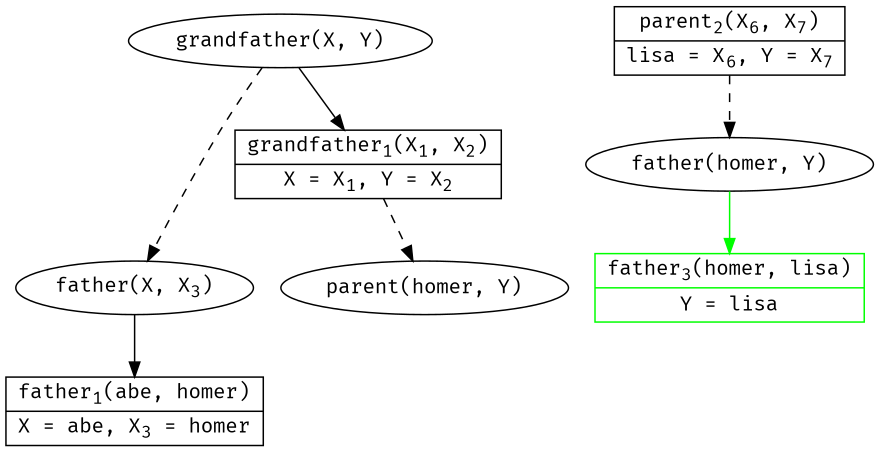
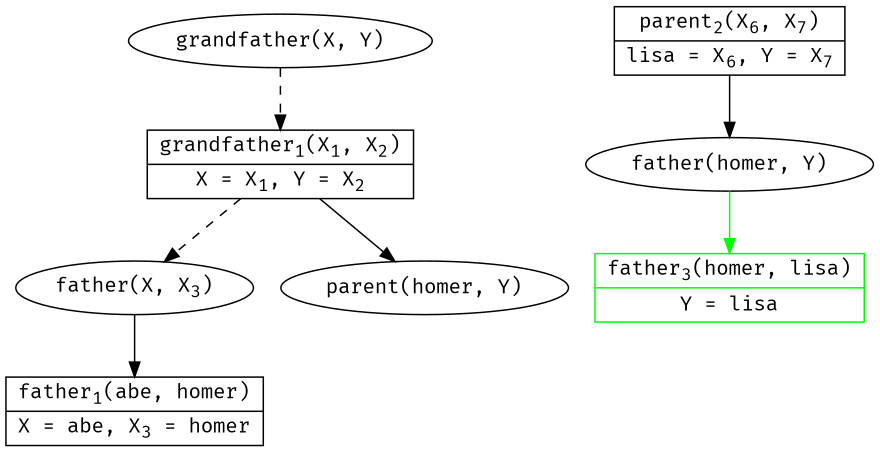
edge "grandfather(X, Y)" -> "grandfather": style solid -> dashed
edge "parent" -> "father(homer, Y)": style dashed -> solid
edge "grandfather(X, Y)" -> "father(X, X": now "grandfather" -> "father(X, X"
edge "grandfather" -> "parent(homer, Y)": style dashed -> solid
